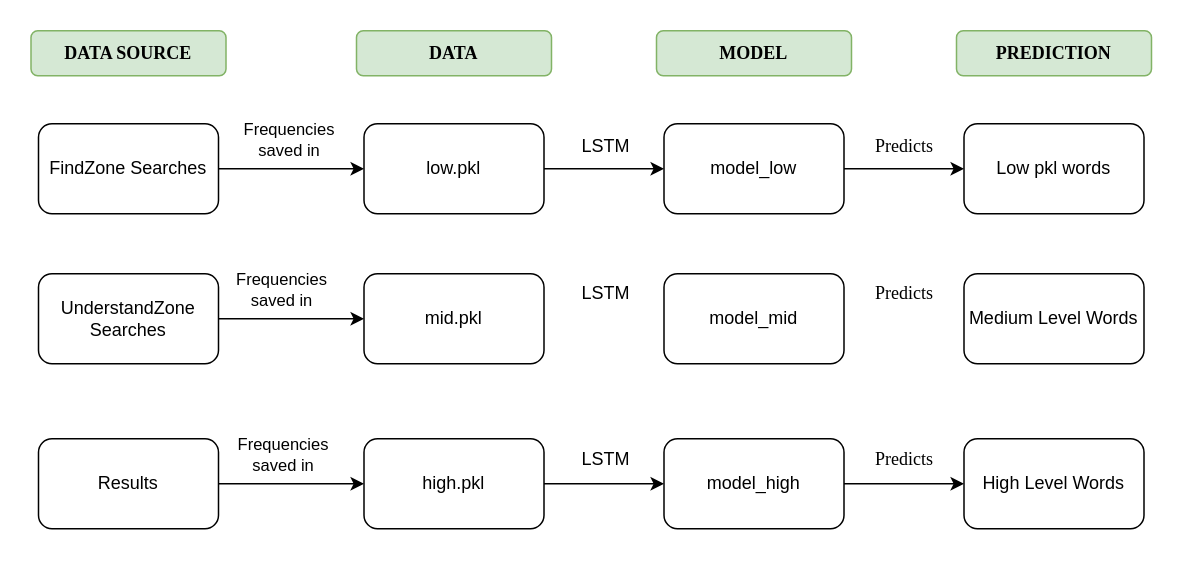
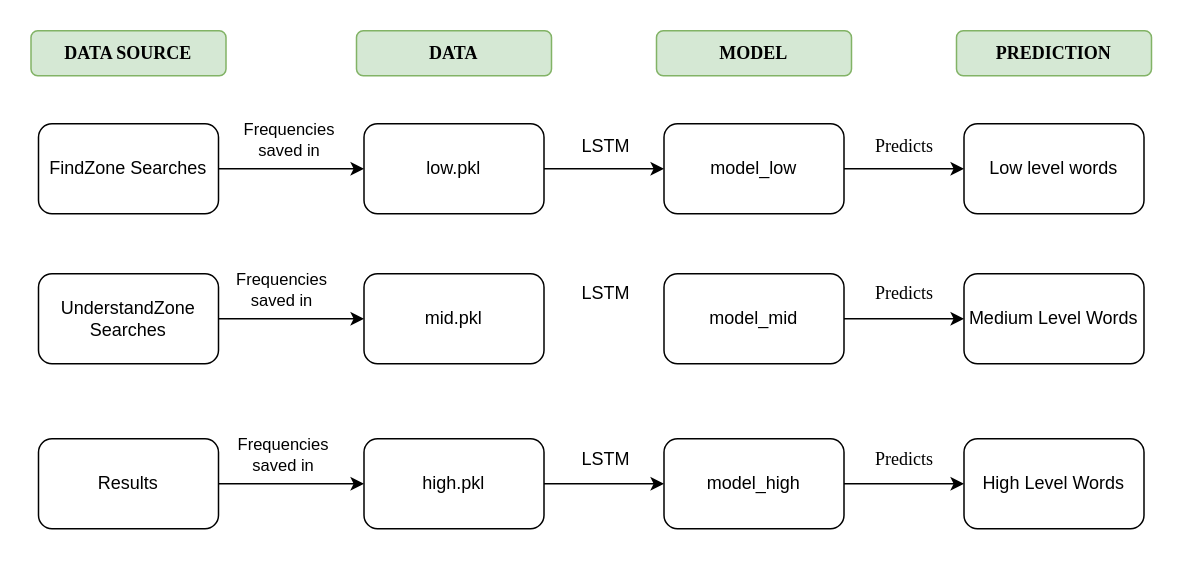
node "Low pkl words": label "Low pkl words" -> "Low level words"
edge "model_mid" -> "Medium Level Words": added
